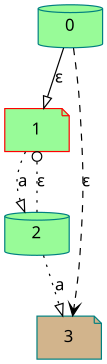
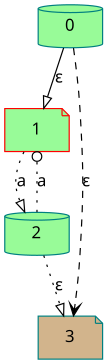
edge "2" -> "1": label "ε" -> "a"
edge "2" -> "3": label "a" -> "ε"
